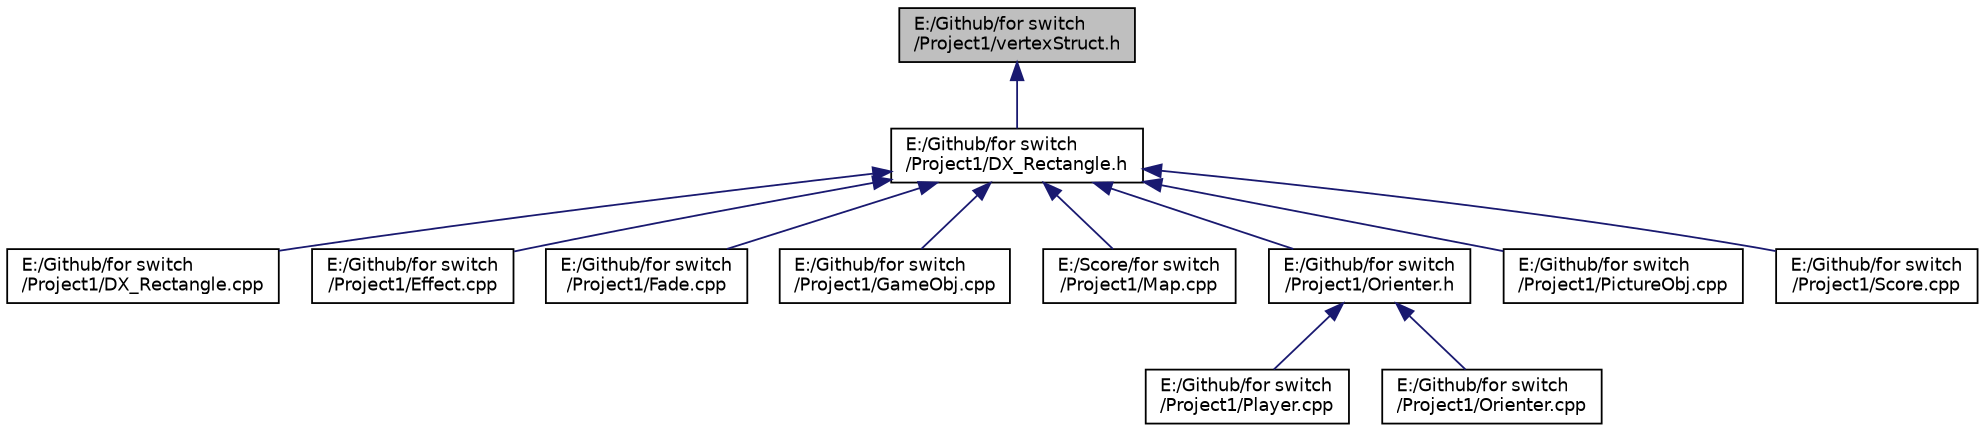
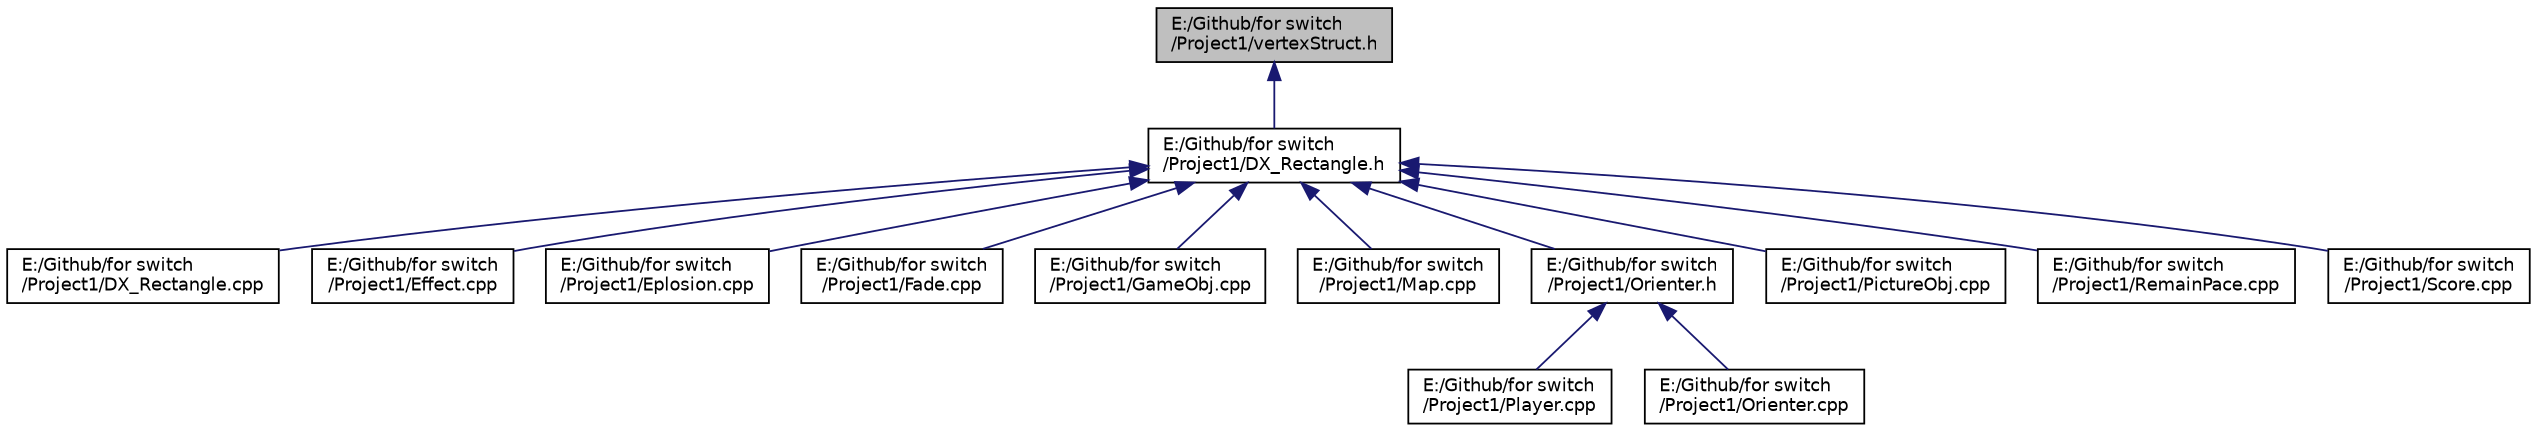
node "E:/Github/for switch /Project1/Eplosion.cpp": added
node "E:/Score/for switch /Project1/Map.cpp": label "E:/Score/for switch /Project1/Map.cpp" -> "E:/Github/for switch /Project1/Map.cpp"
node "E:/Github/for switch /Project1/RemainPace.cpp": added
